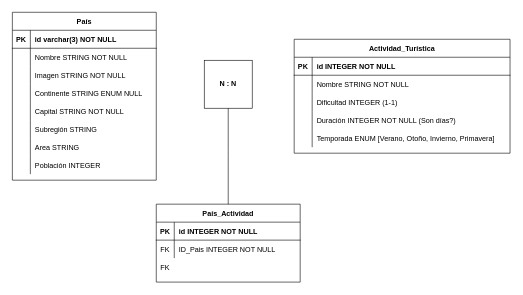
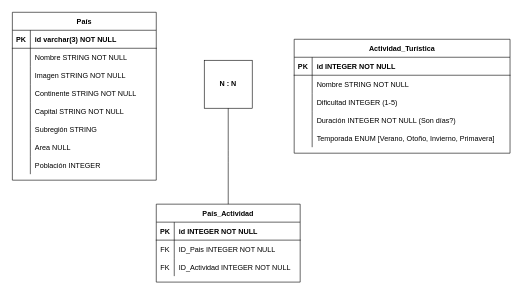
node "Continente STRING ENUM NULL": label "Continente STRING ENUM NULL" -> "Continente STRING NOT NULL"
node "Dificultad INTEGER (1-1)": label "Dificultad INTEGER (1-1)" -> "Dificultad INTEGER (1-5)"
node "Area STRING": label "Area STRING" -> "Area NULL"
node "ID_Actividad INTEGER NOT NULL": added
